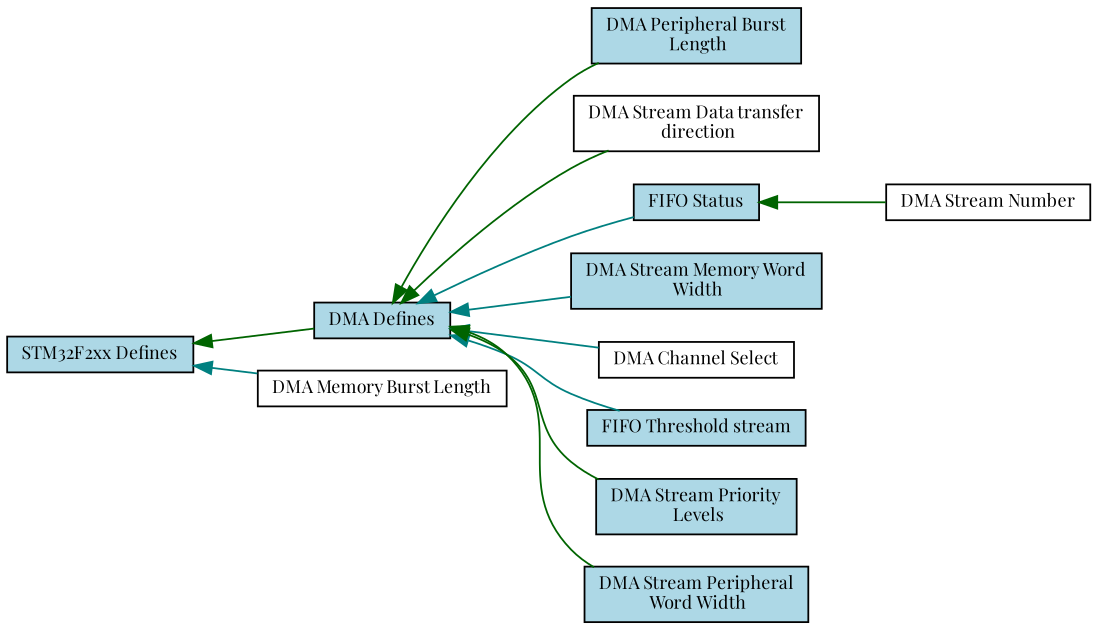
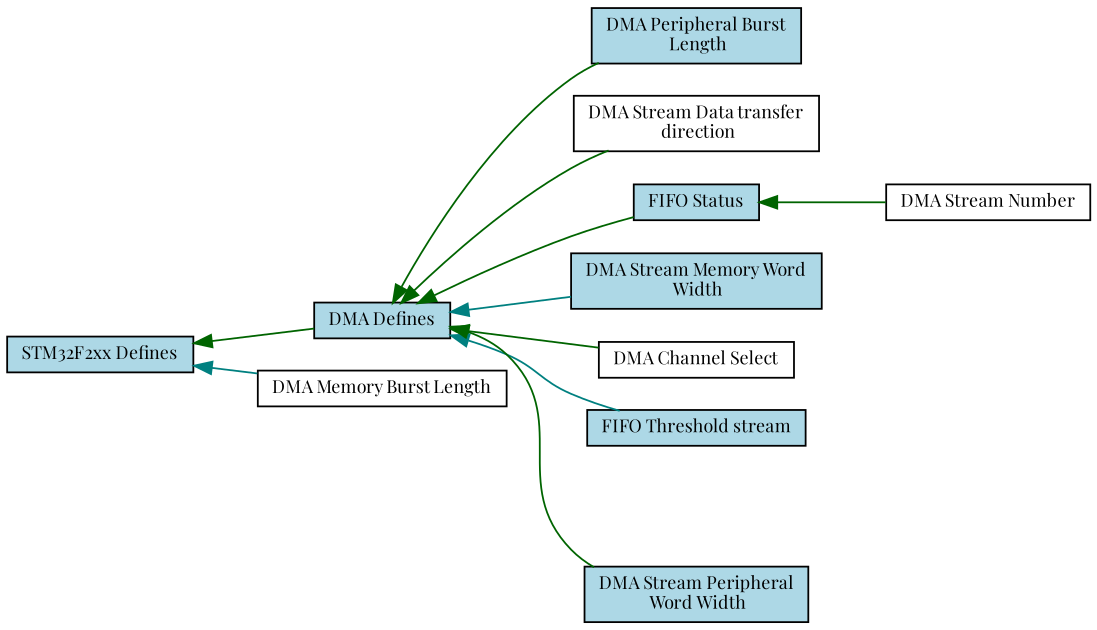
edge "FIFO Status" -> "DMA Defines": color teal -> darkgreen
edge "DMA Channel Select" -> "DMA Defines": color teal -> darkgreen
node "DMA Stream Priority Levels": removed
